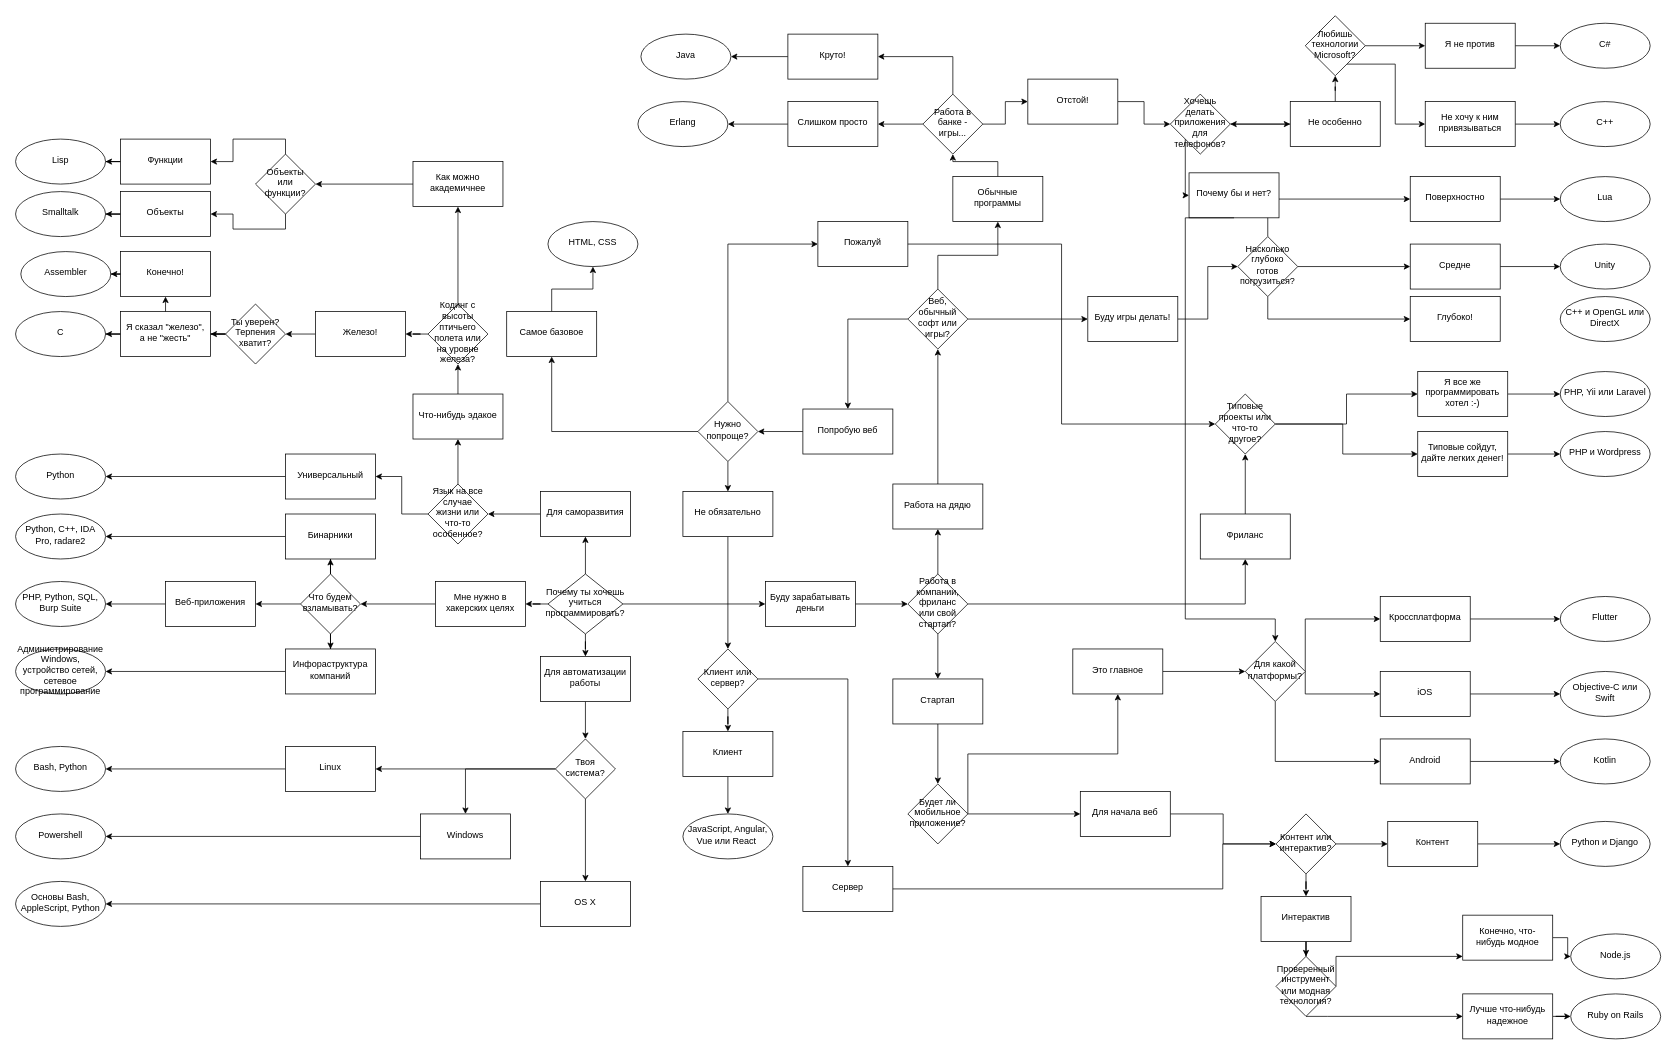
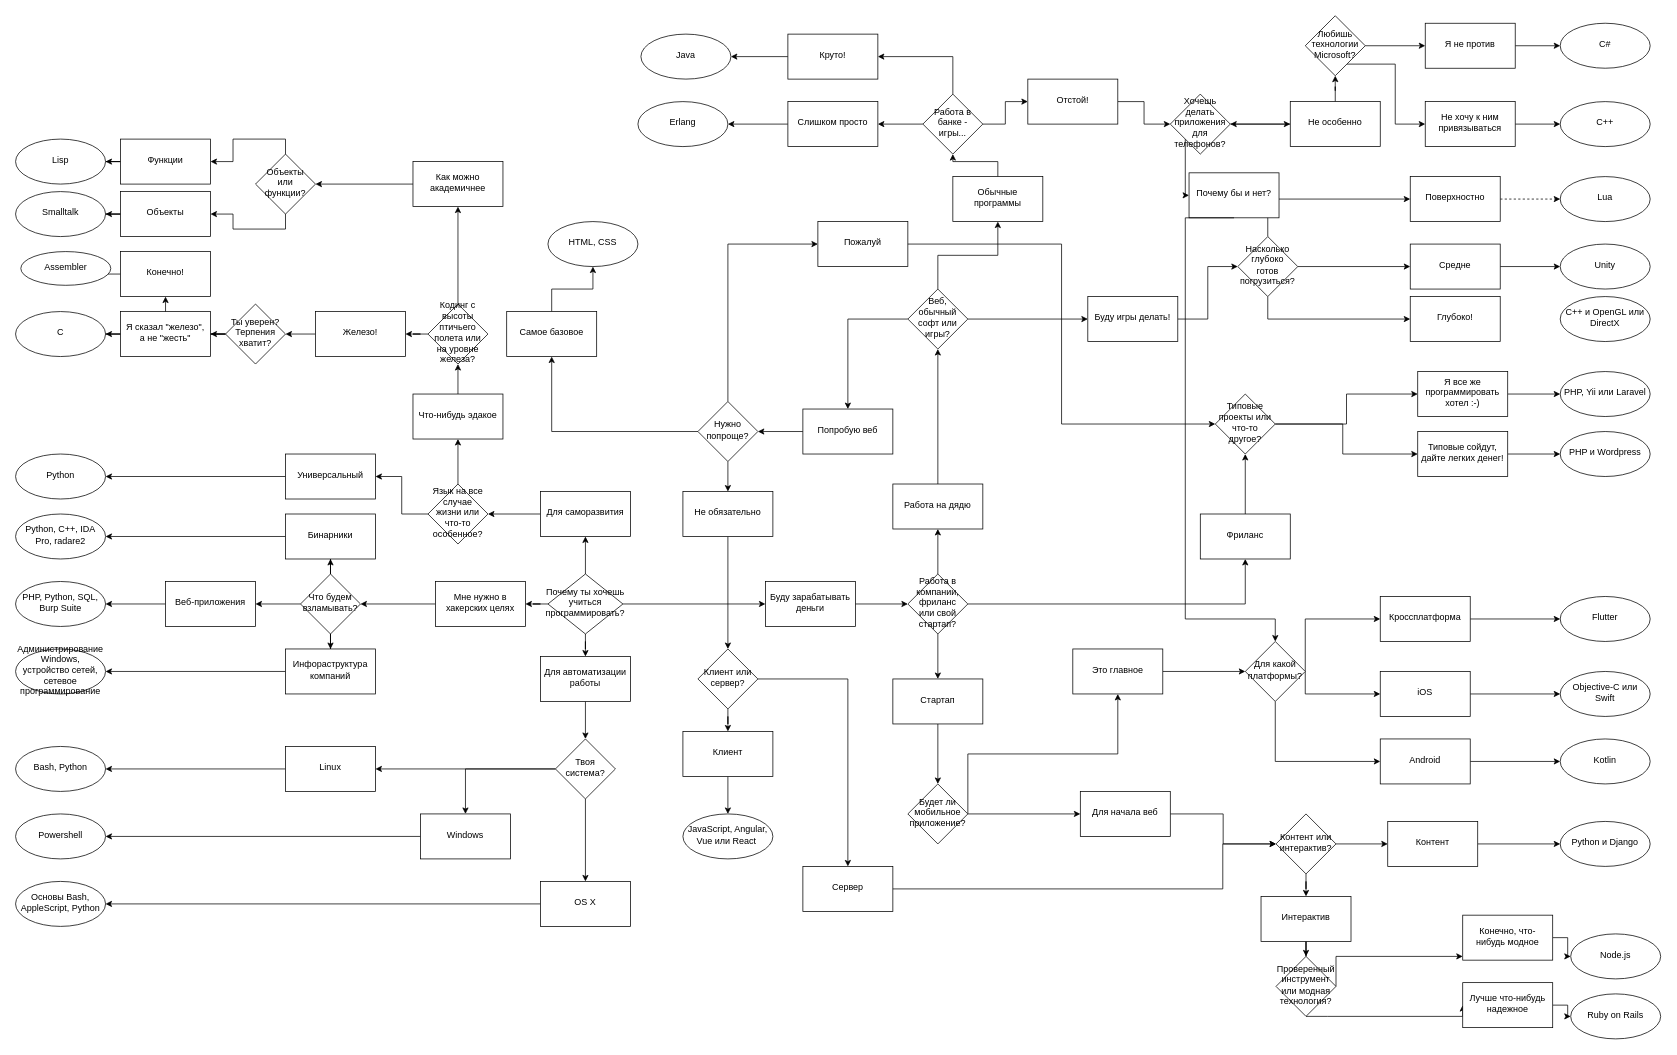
edge "Поверхностно" -> "Lua": style solid -> dashed
node "Assembler": size 90x45 -> 90x34
node "Лучше что-нибудь надежное": moved (1508, 1017) -> (1508, 1005)
